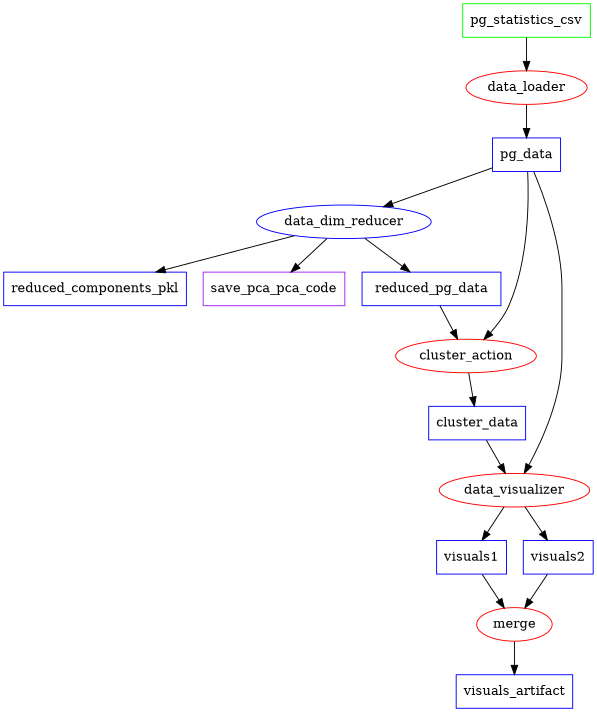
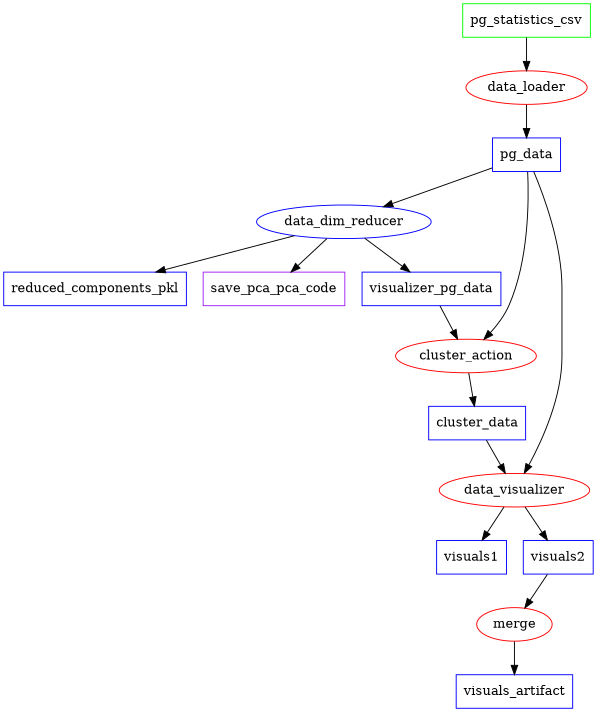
node "reduced_pg_data": label "reduced_pg_data" -> "visualizer_pg_data"
edge "visuals1" -> "merge": removed
